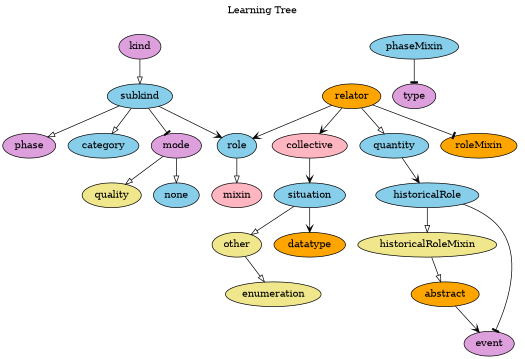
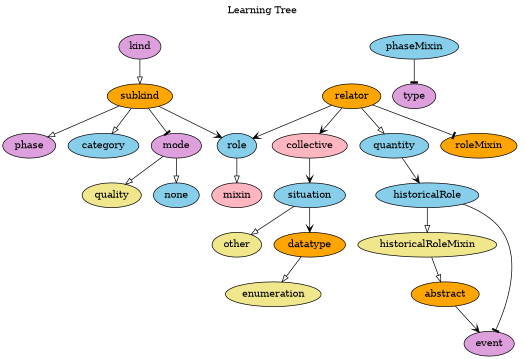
node "subkind": fillcolor skyblue -> orange
edge "other" -> "enumeration": now "datatype" -> "enumeration"
